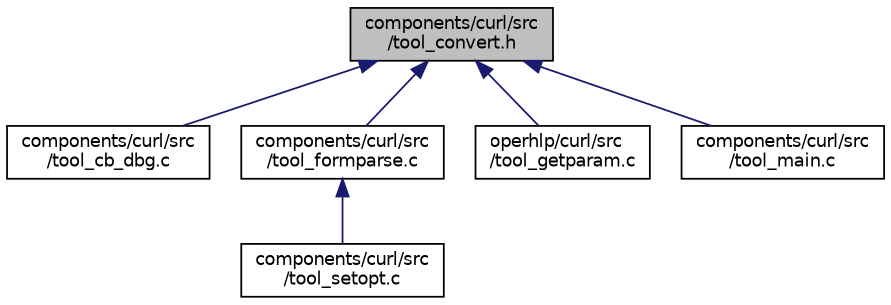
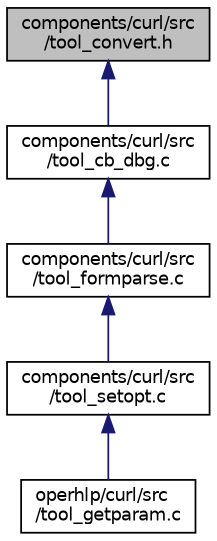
edge "components/curl/src /tool_formparse.c" -> "components/curl/src /tool_convert.h": now "components/curl/src /tool_formparse.c" -> "components/curl/src /tool_cb_dbg.c"
edge "operhlp/curl/src /tool_getparam.c" -> "components/curl/src /tool_convert.h": now "operhlp/curl/src /tool_getparam.c" -> "components/curl/src /tool_setopt.c"
node "components/curl/src /tool_main.c": removed
